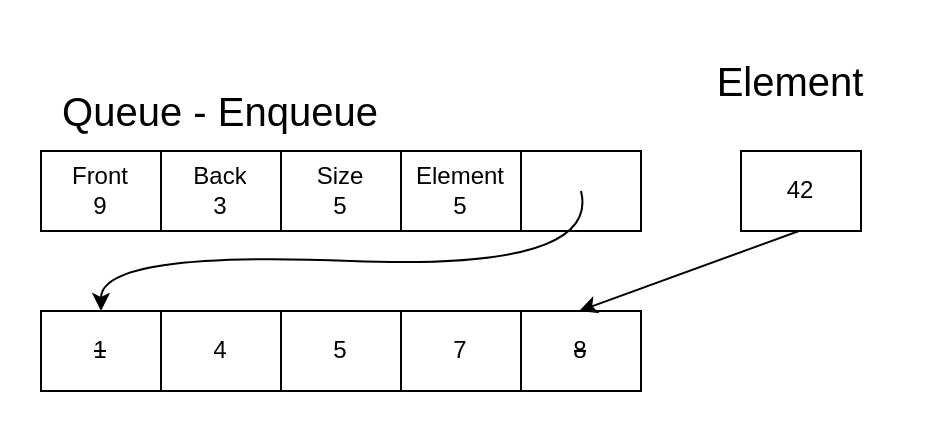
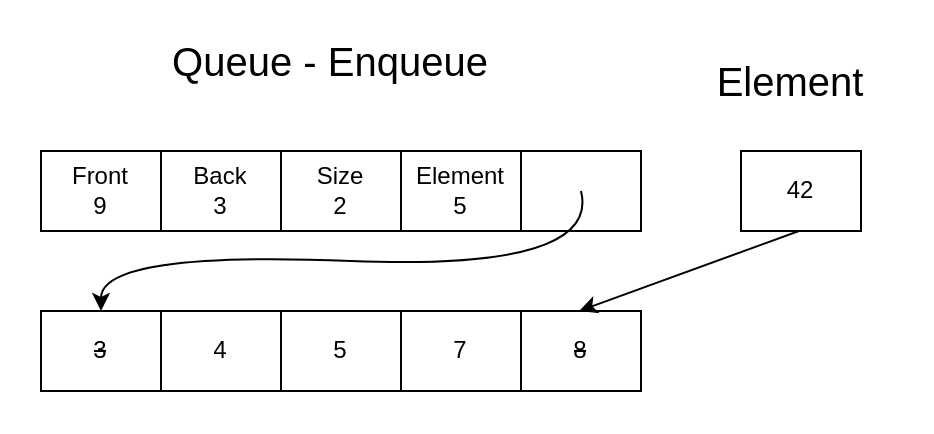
node "Queue - Enqueue": moved (221, 111) -> (331, 61)
node "Size 5": label "Size 5" -> "Size 2"
node "1": label "1" -> "3"
